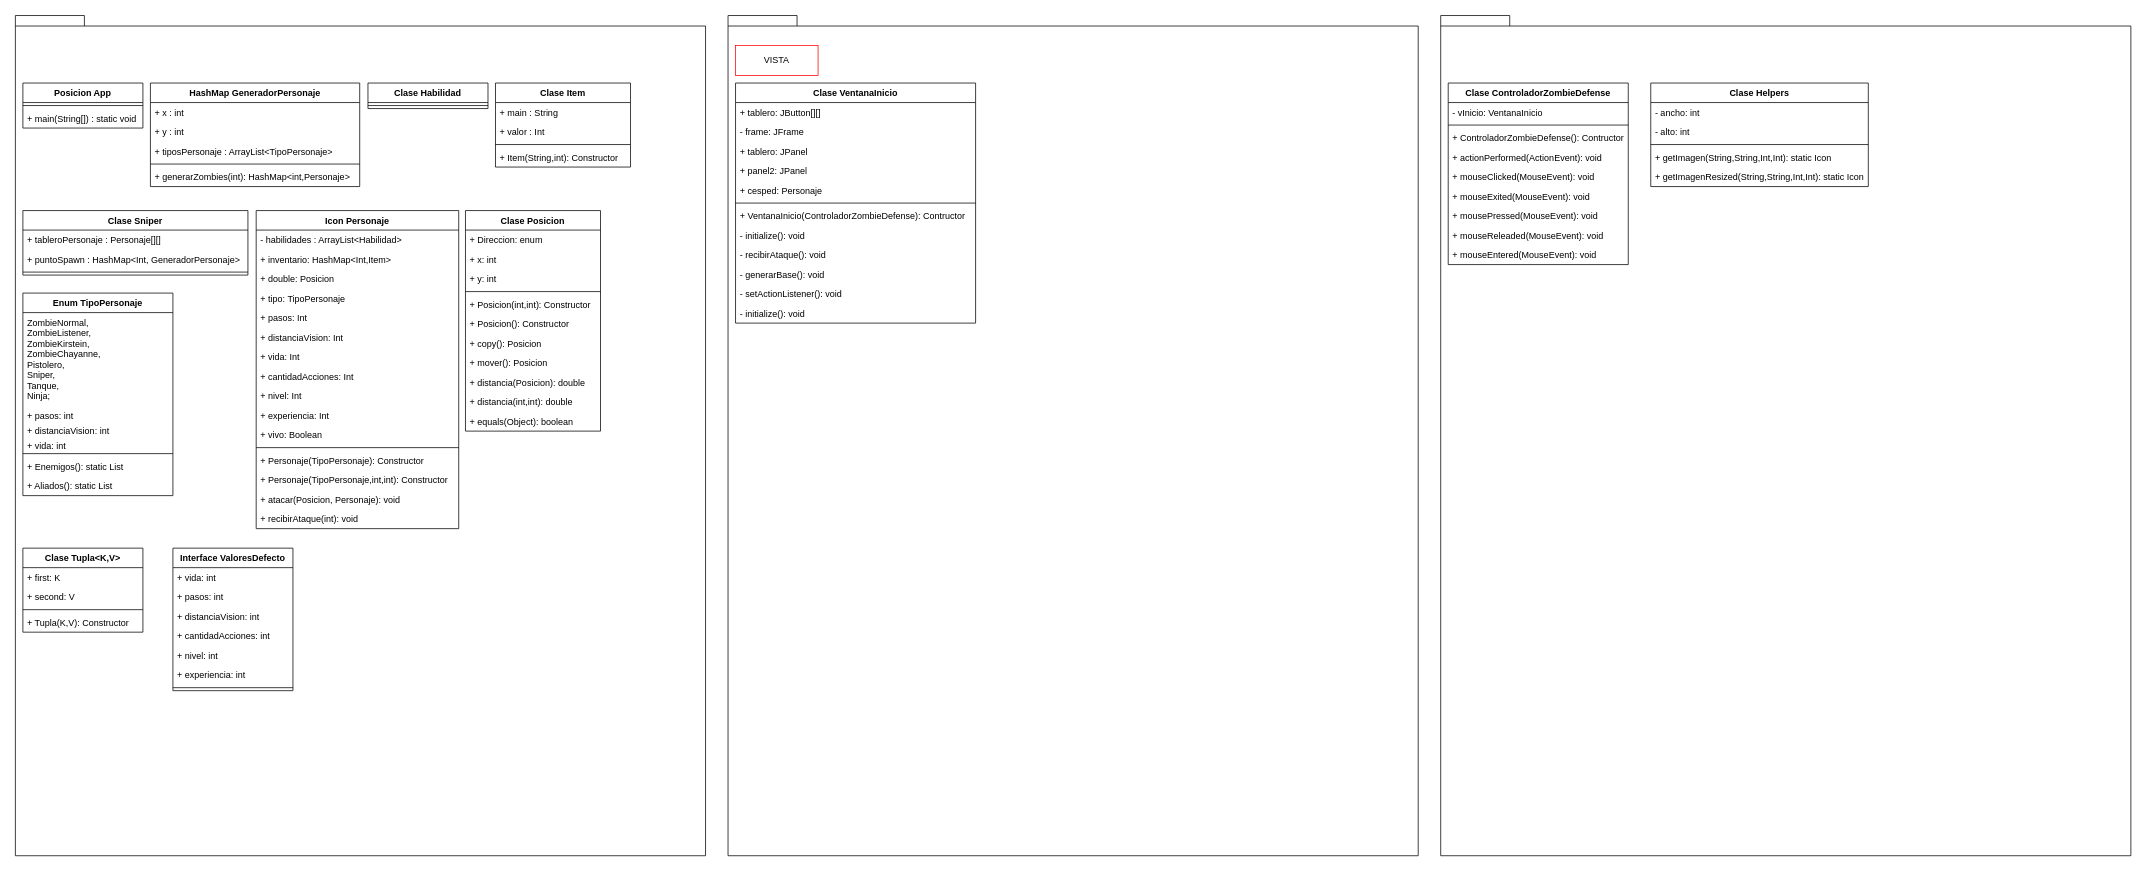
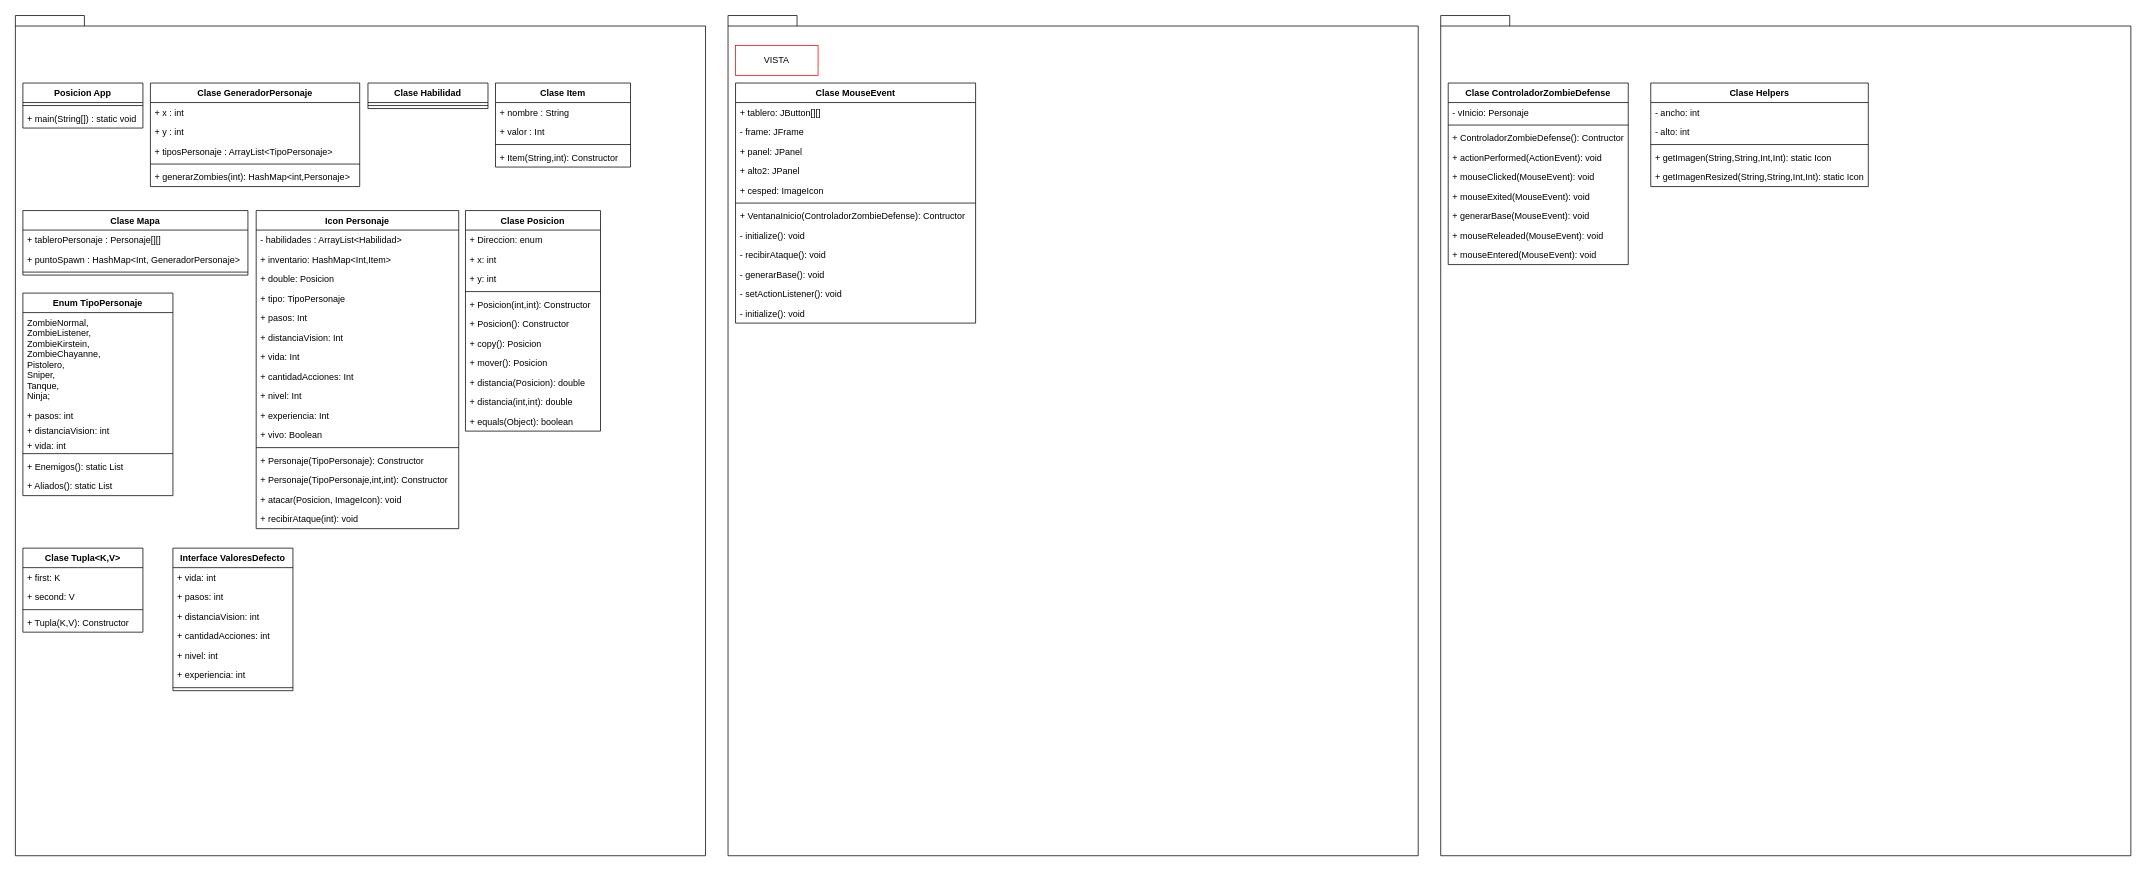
node "HashMap GeneradorPersonaje": label "HashMap GeneradorPersonaje" -> "Clase GeneradorPersonaje"
node "Clase VentanaInicio": label "Clase VentanaInicio" -> "Clase MouseEvent"
node "+ main : String": label "+ main : String" -> "+ nombre : String"
node "- vInicio: VentanaInicio": label "- vInicio: VentanaInicio" -> "- vInicio: Personaje"
node "+ tablero: JPanel": label "+ tablero: JPanel" -> "+ panel: JPanel"
node "+ panel2: JPanel": label "+ panel2: JPanel" -> "+ alto2: JPanel"
node "+ cesped: Personaje": label "+ cesped: Personaje" -> "+ cesped: ImageIcon"
node "+ mousePressed(MouseEvent): void": label "+ mousePressed(MouseEvent): void" -> "+ generarBase(MouseEvent): void"
node "Clase Sniper": label "Clase Sniper" -> "Clase Mapa"
node "+ atacar(Posicion, Personaje): void": label "+ atacar(Posicion, Personaje): void" -> "+ atacar(Posicion, ImageIcon): void"
